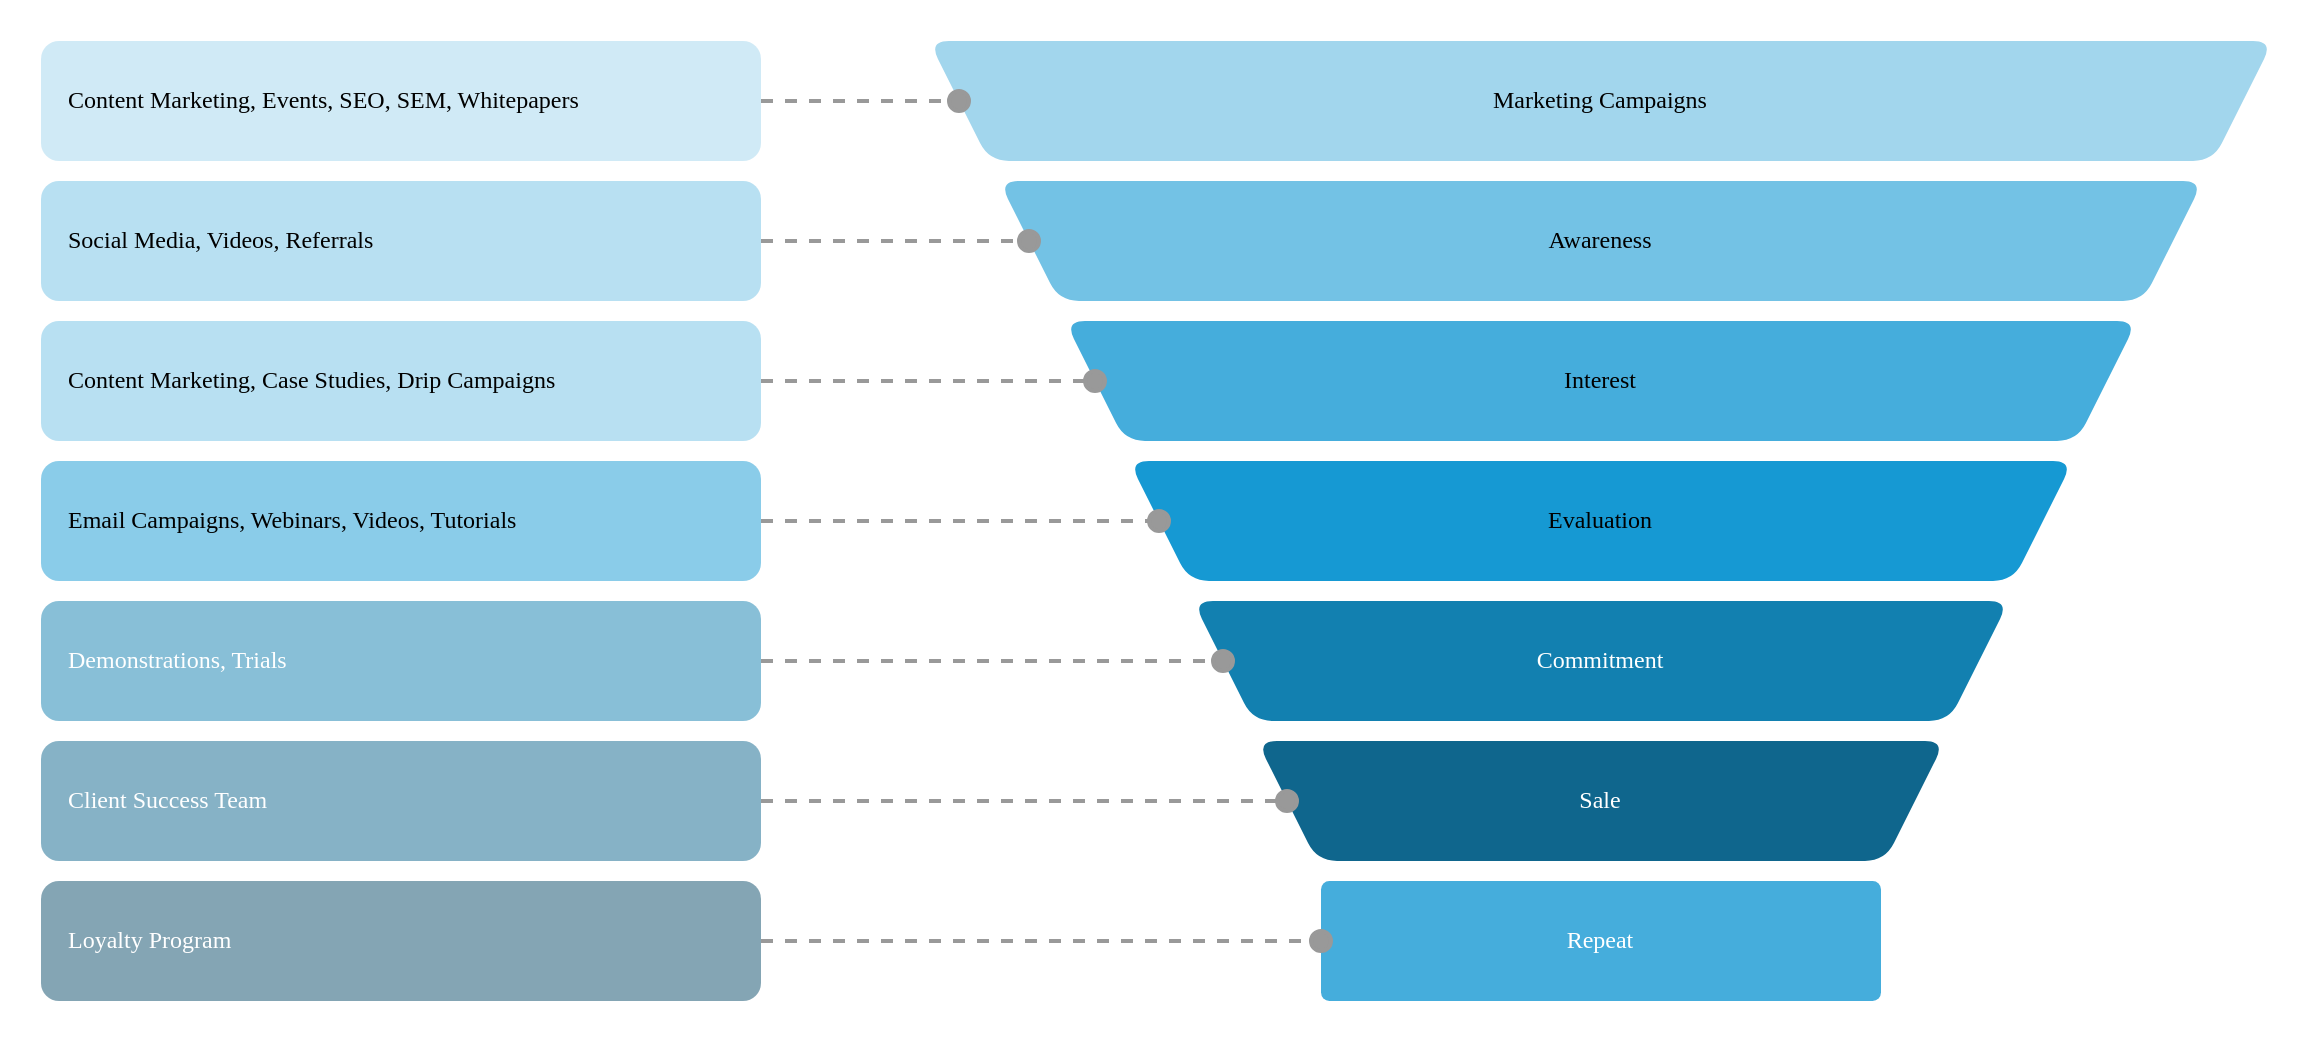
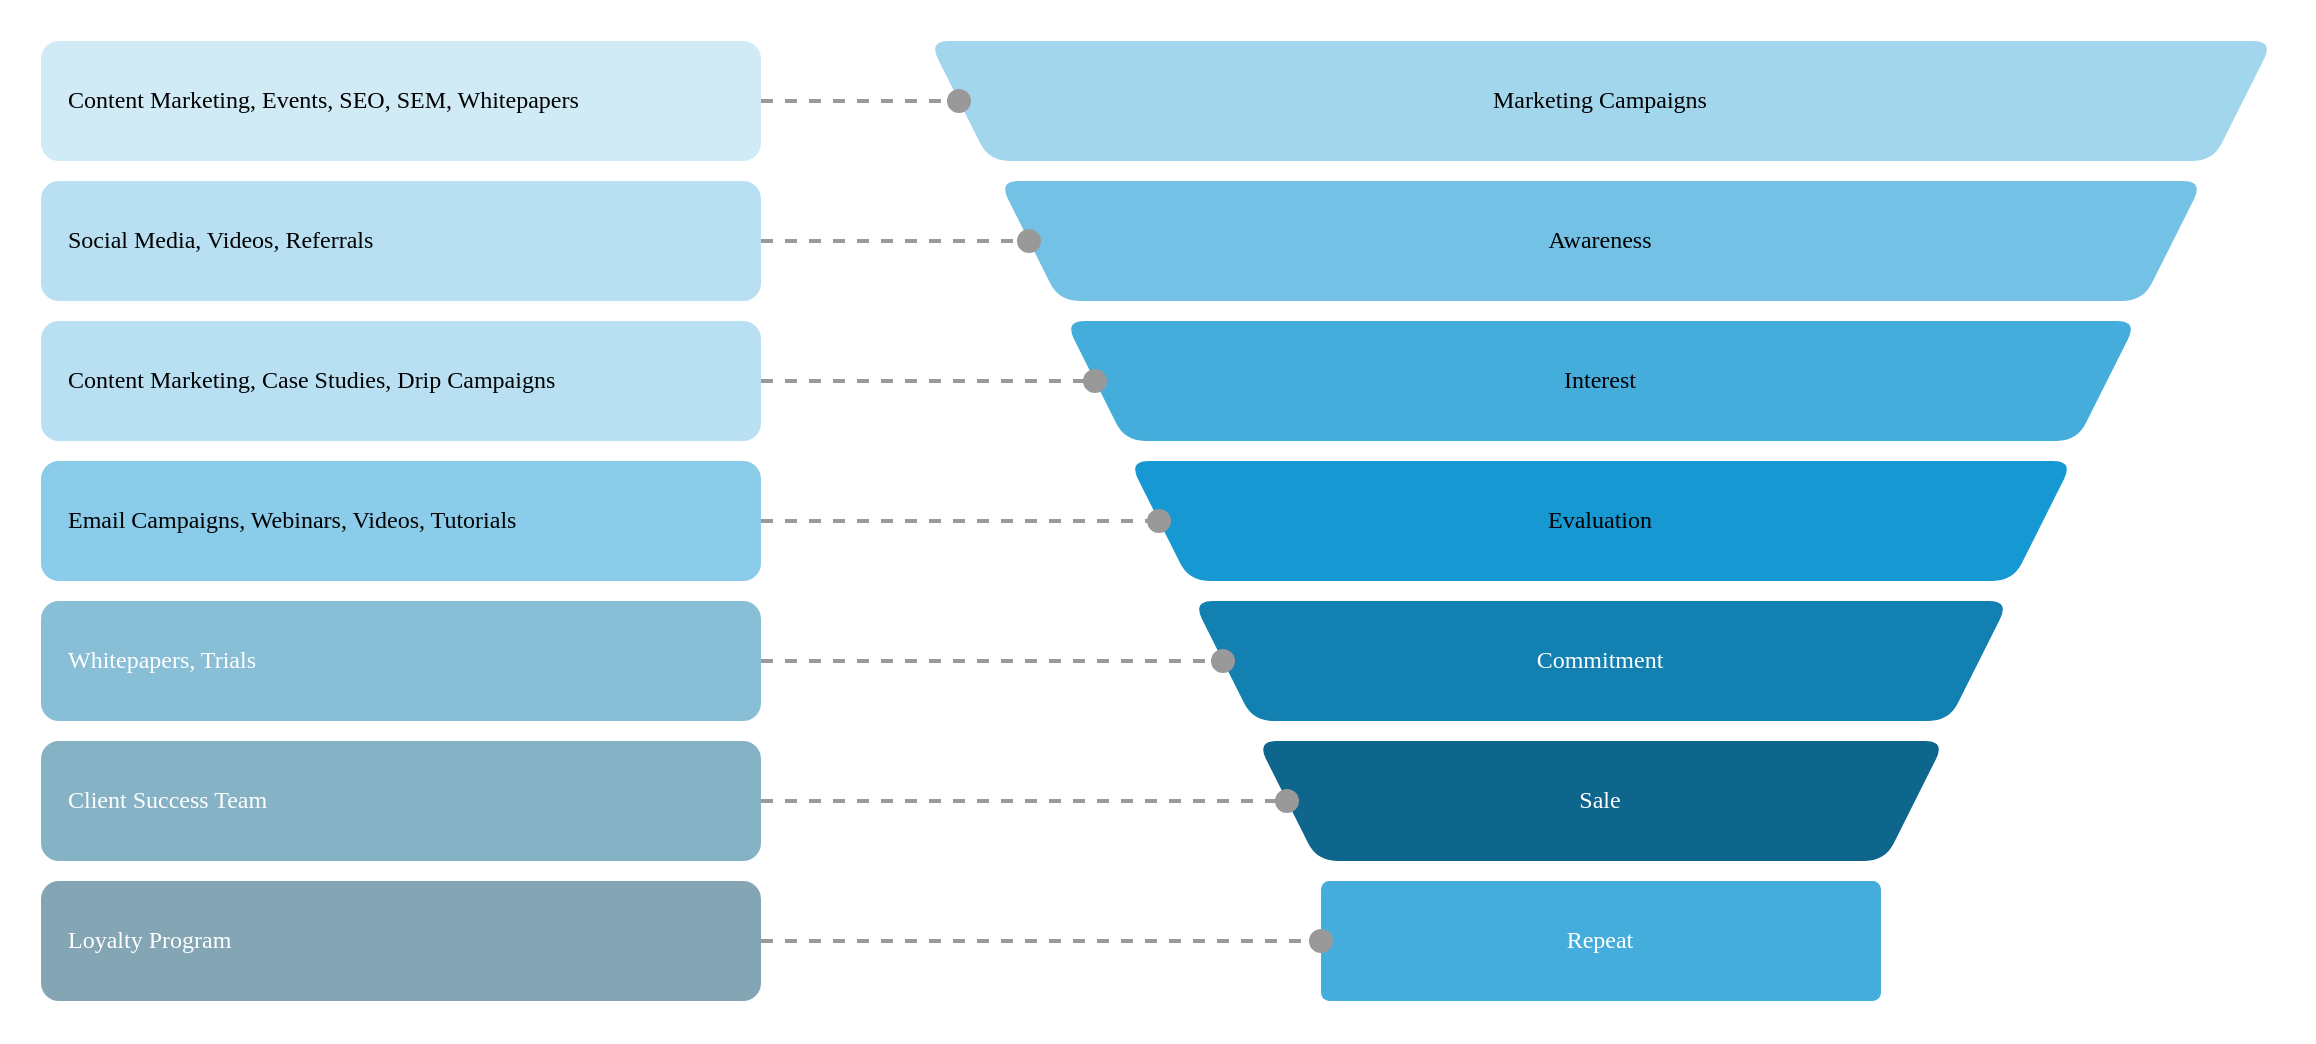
node "Demonstrations, Trials": label "Demonstrations, Trials" -> "Whitepapers, Trials"
